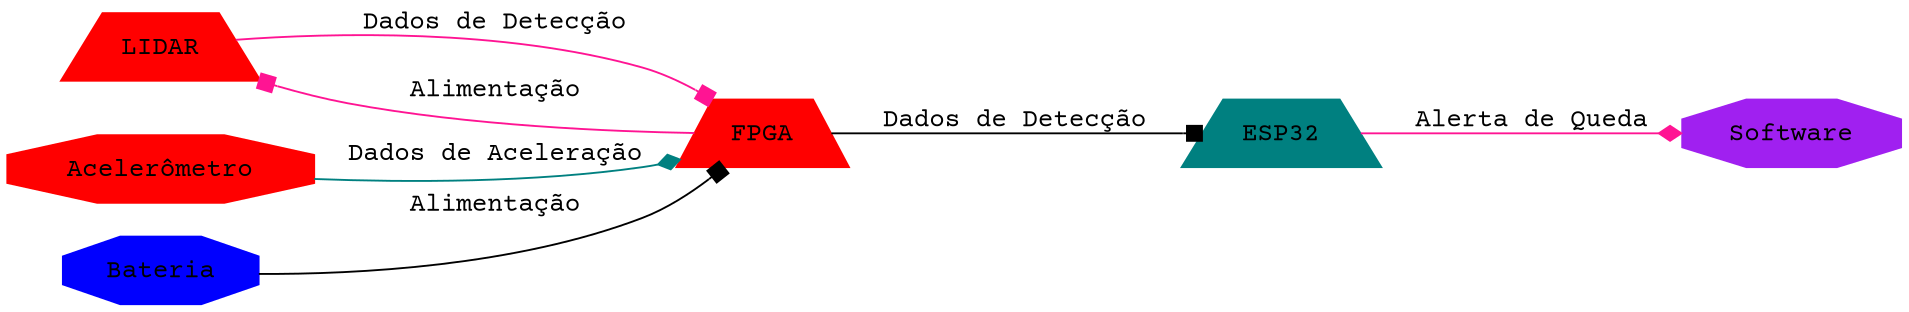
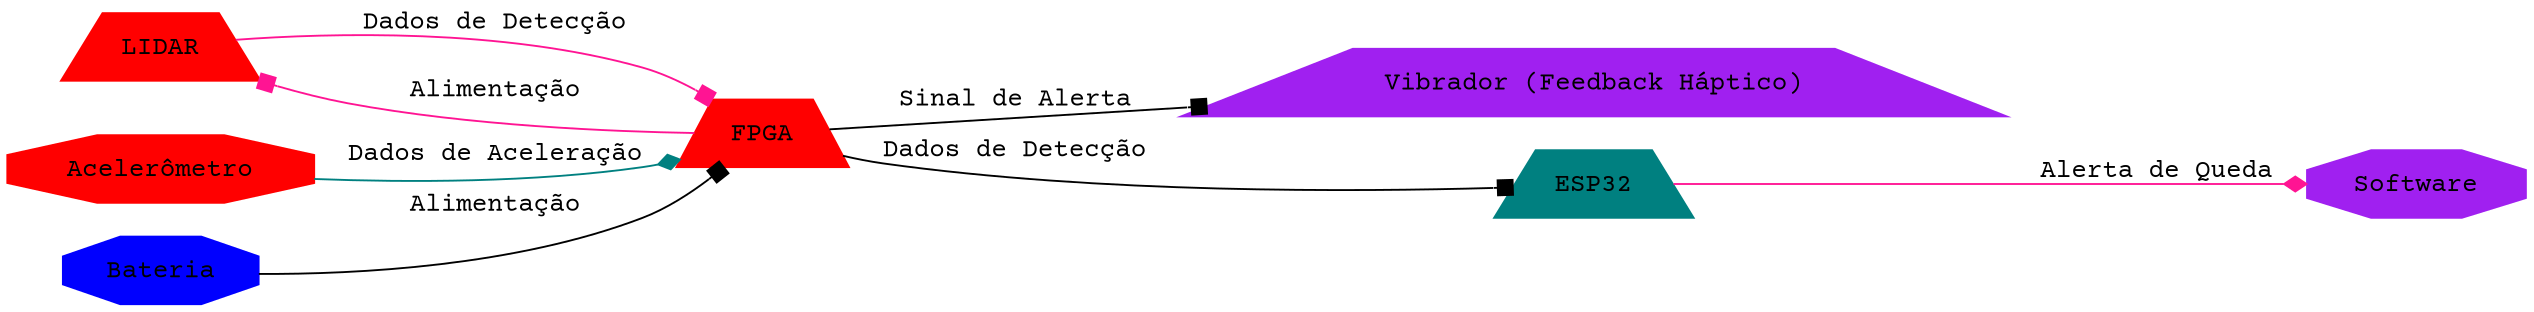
node "Vibrador (Feedback Háptico)": added
